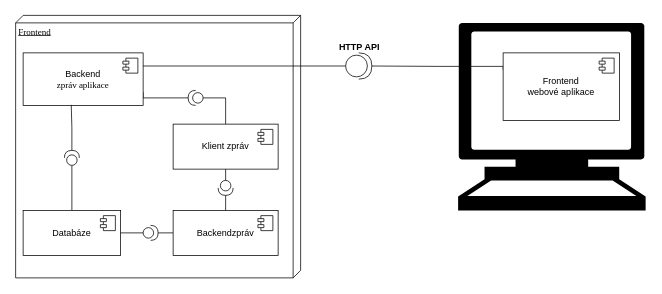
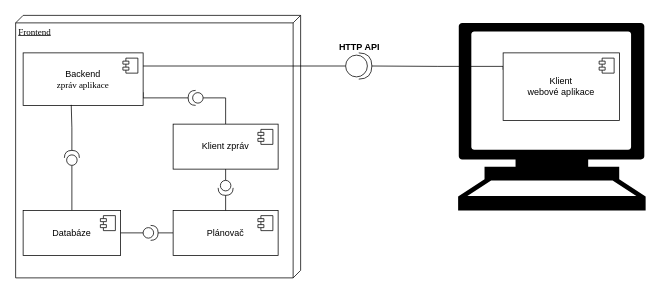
node "Frontend webové aplikace": label "Frontend webové aplikace" -> "Klient webové aplikace"
node "Backendzpráv": label "Backendzpráv" -> "Plánovač"
